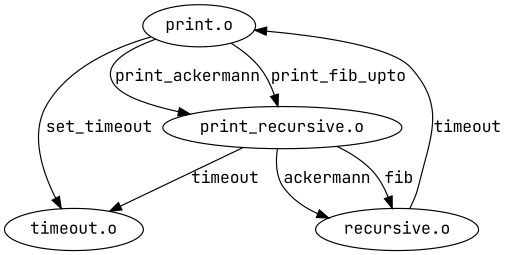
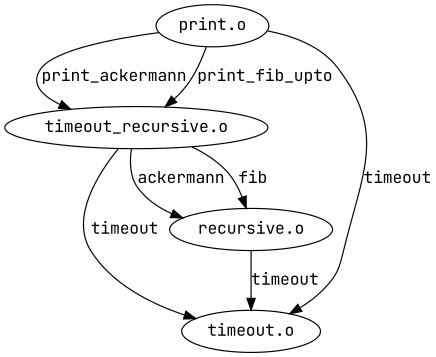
edge "recursive.o" -> "print.o": now "recursive.o" -> "timeout.o"
edge "print.o" -> "timeout.o": label "set_timeout" -> "timeout"
node "print_recursive.o": label "print_recursive.o" -> "timeout_recursive.o"
